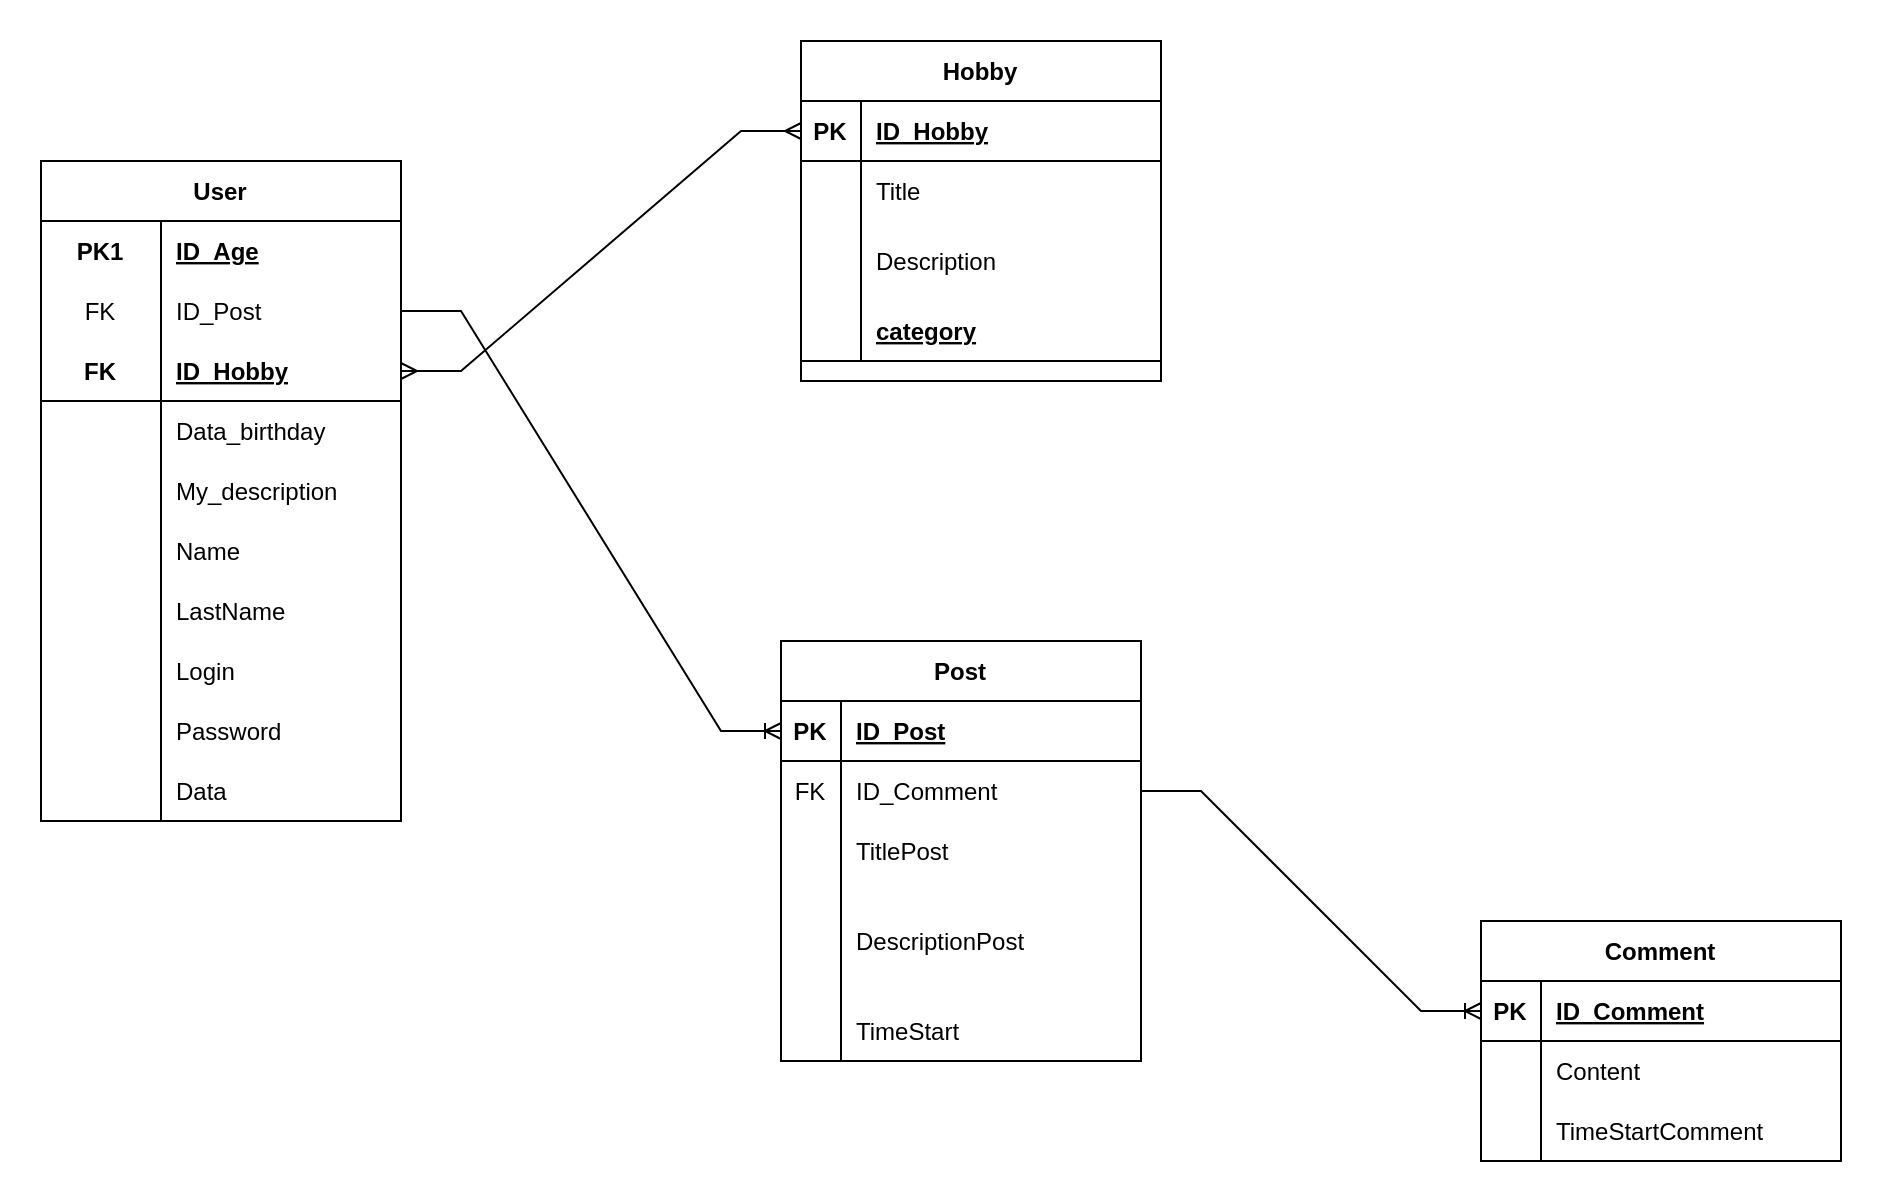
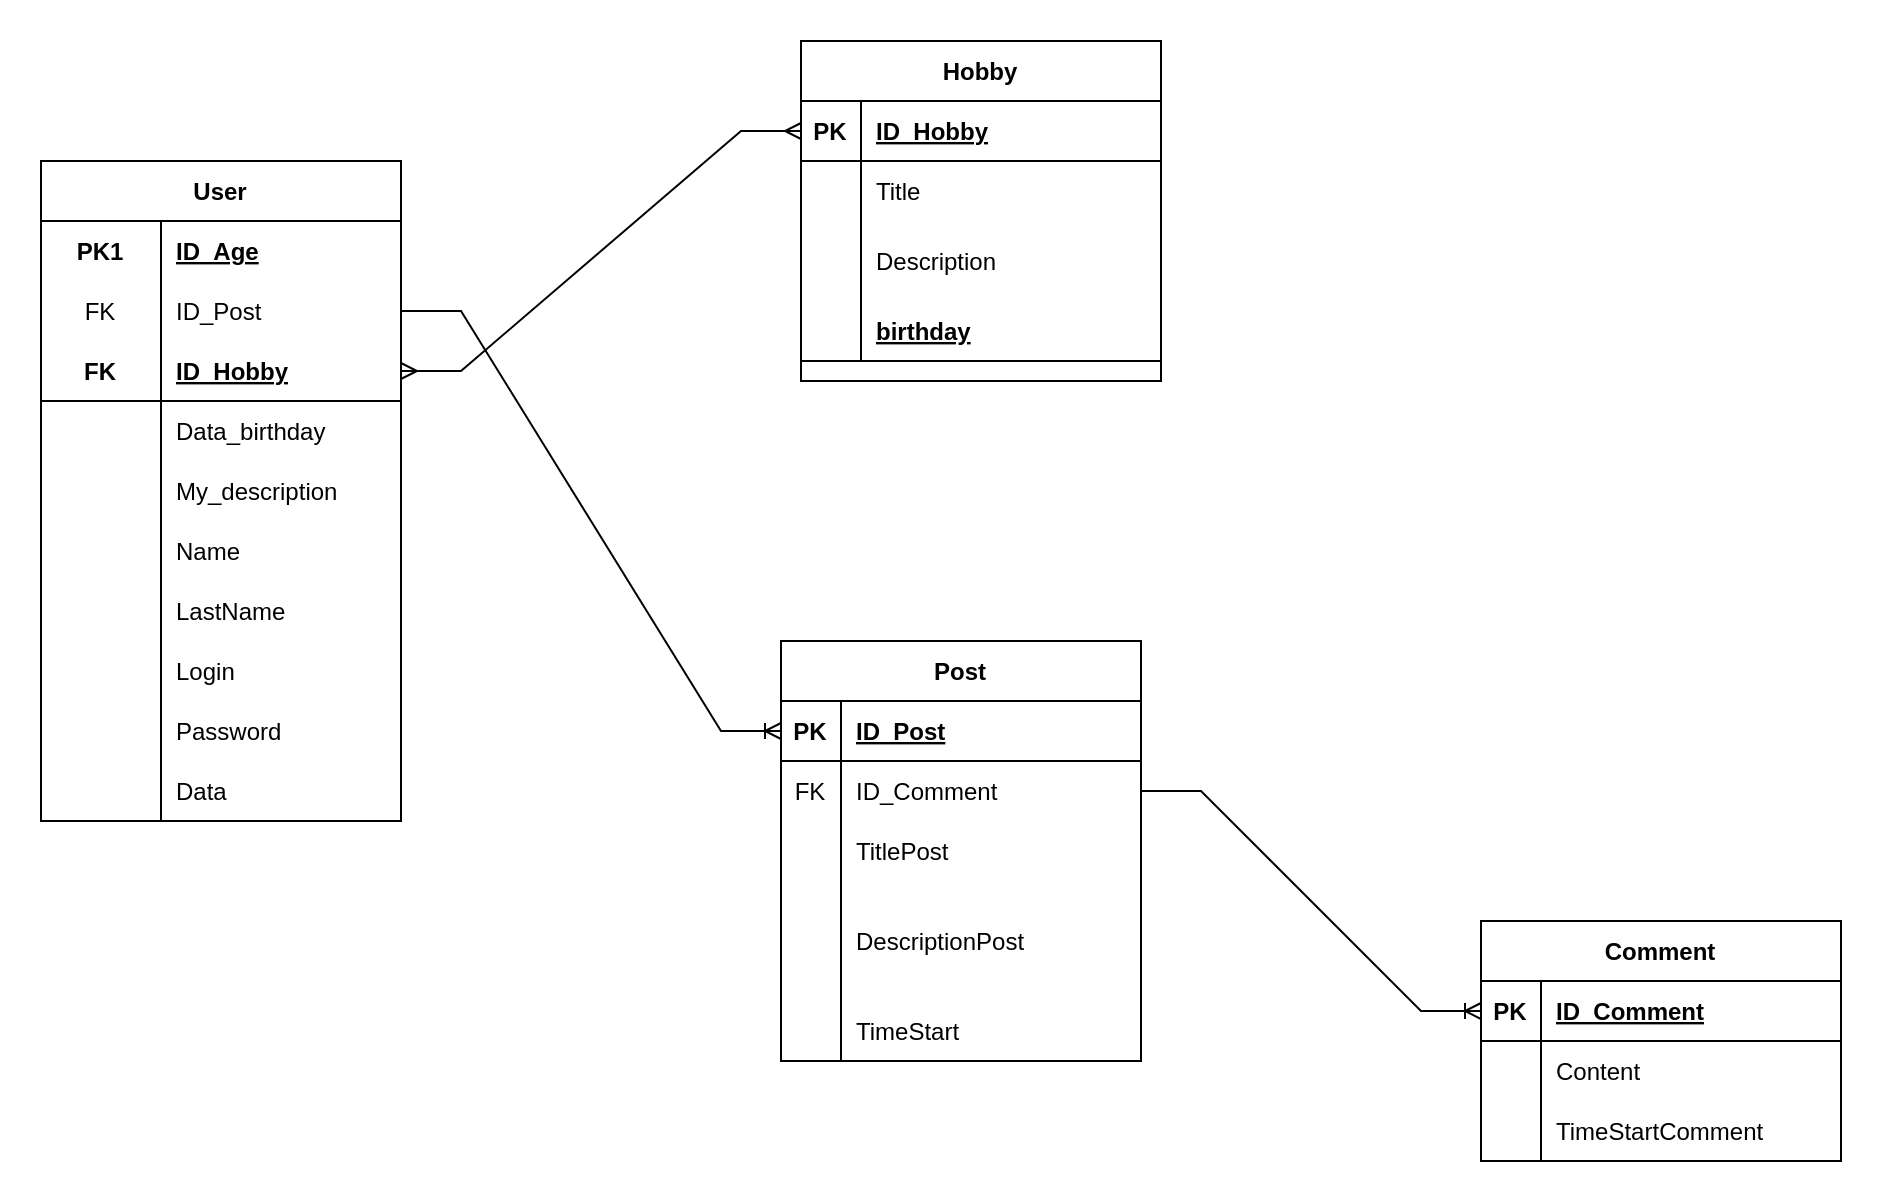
node "category": label "category" -> "birthday"
